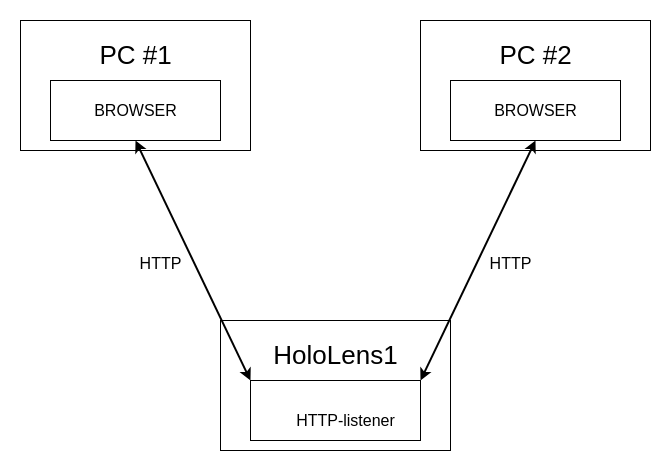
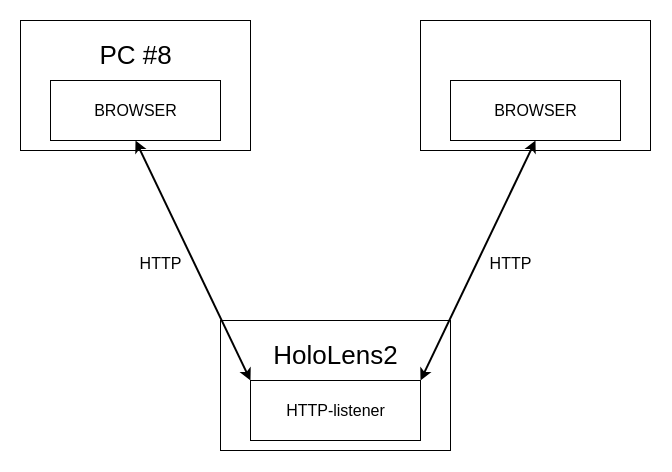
node "PC #1": label "PC #1" -> "PC #8"
node "PC #2": removed
node "HoloLens1": label "HoloLens1" -> "HoloLens2"
node "HTTP-listener": moved (346, 421) -> (336, 411)
